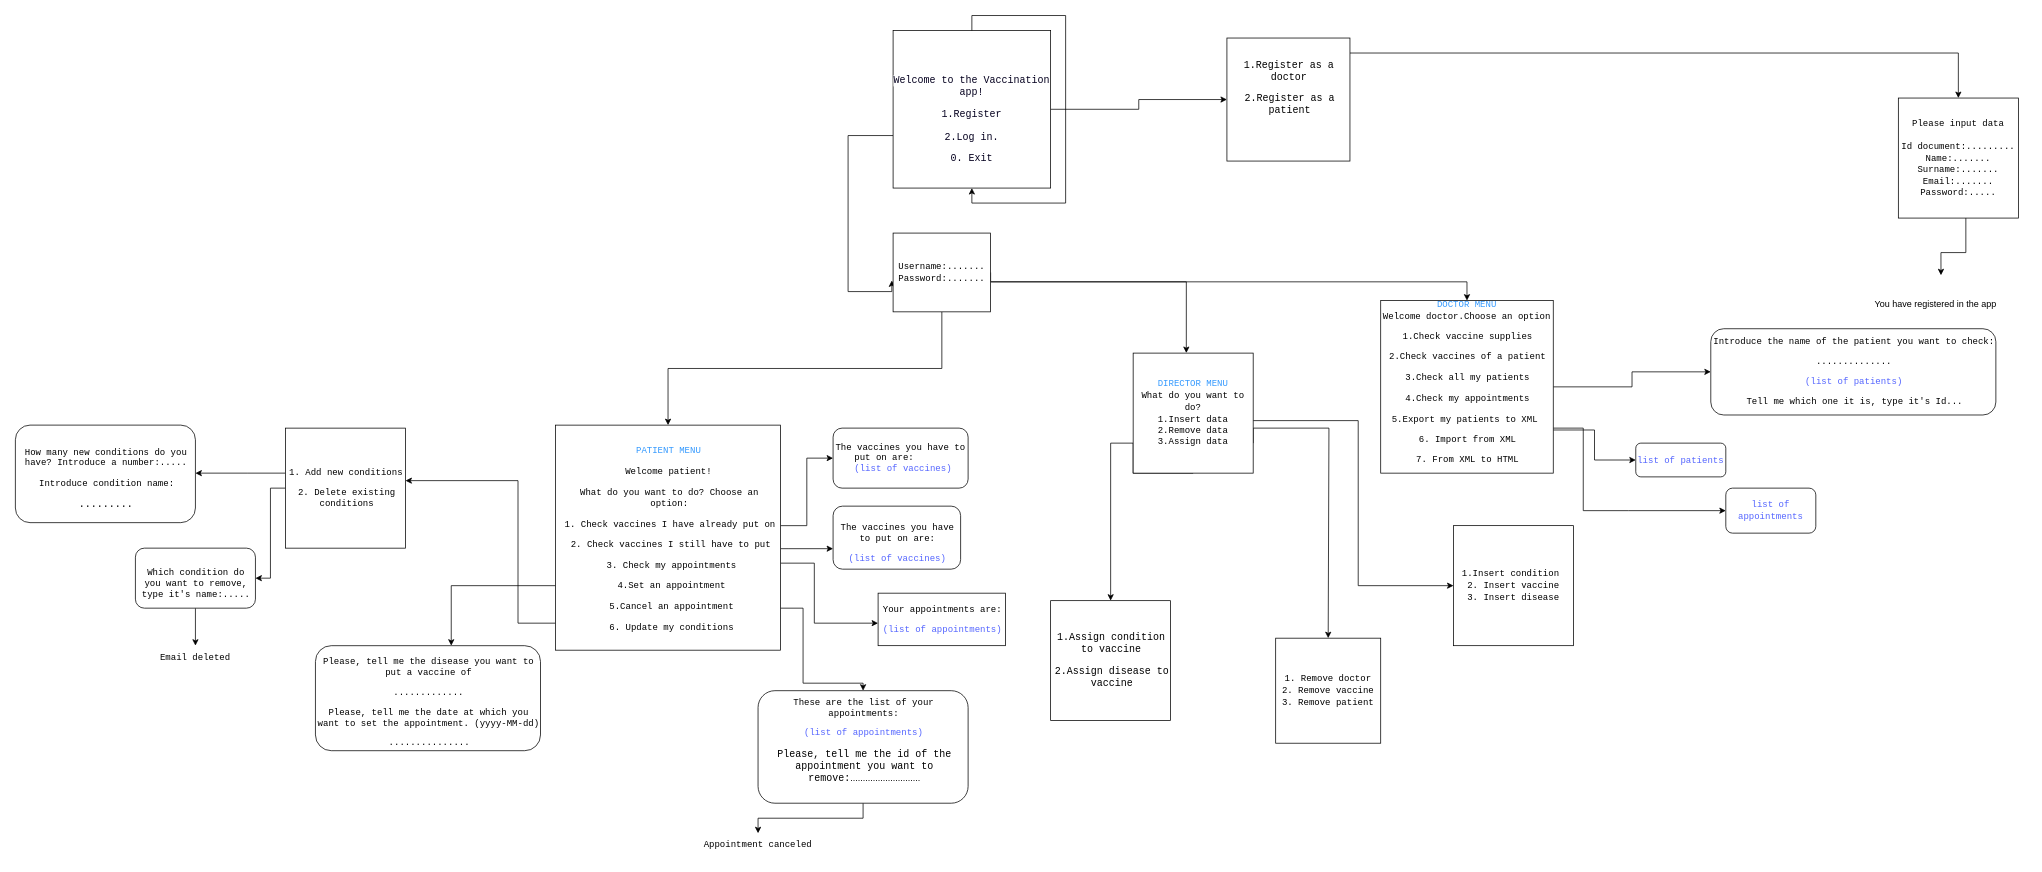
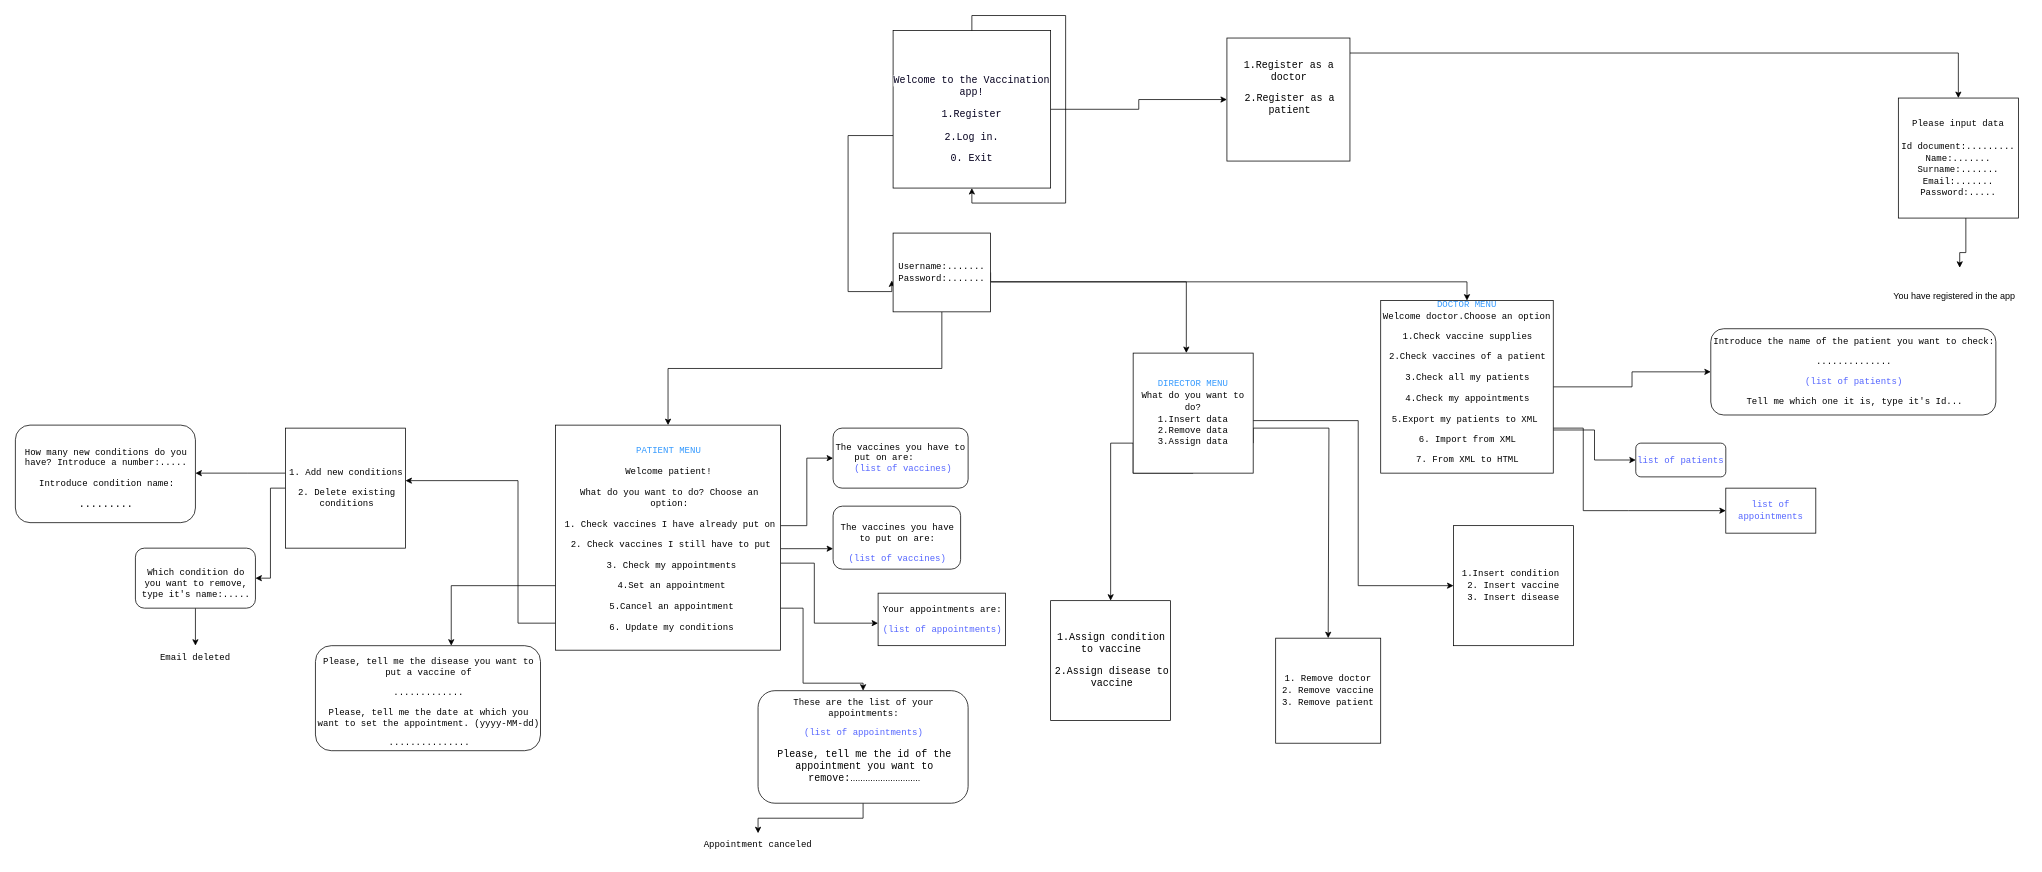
node "You have registered in the app": moved (1935, 304) -> (1954, 297)
node "list of appointments": shape rounded rectangle -> rectangle
